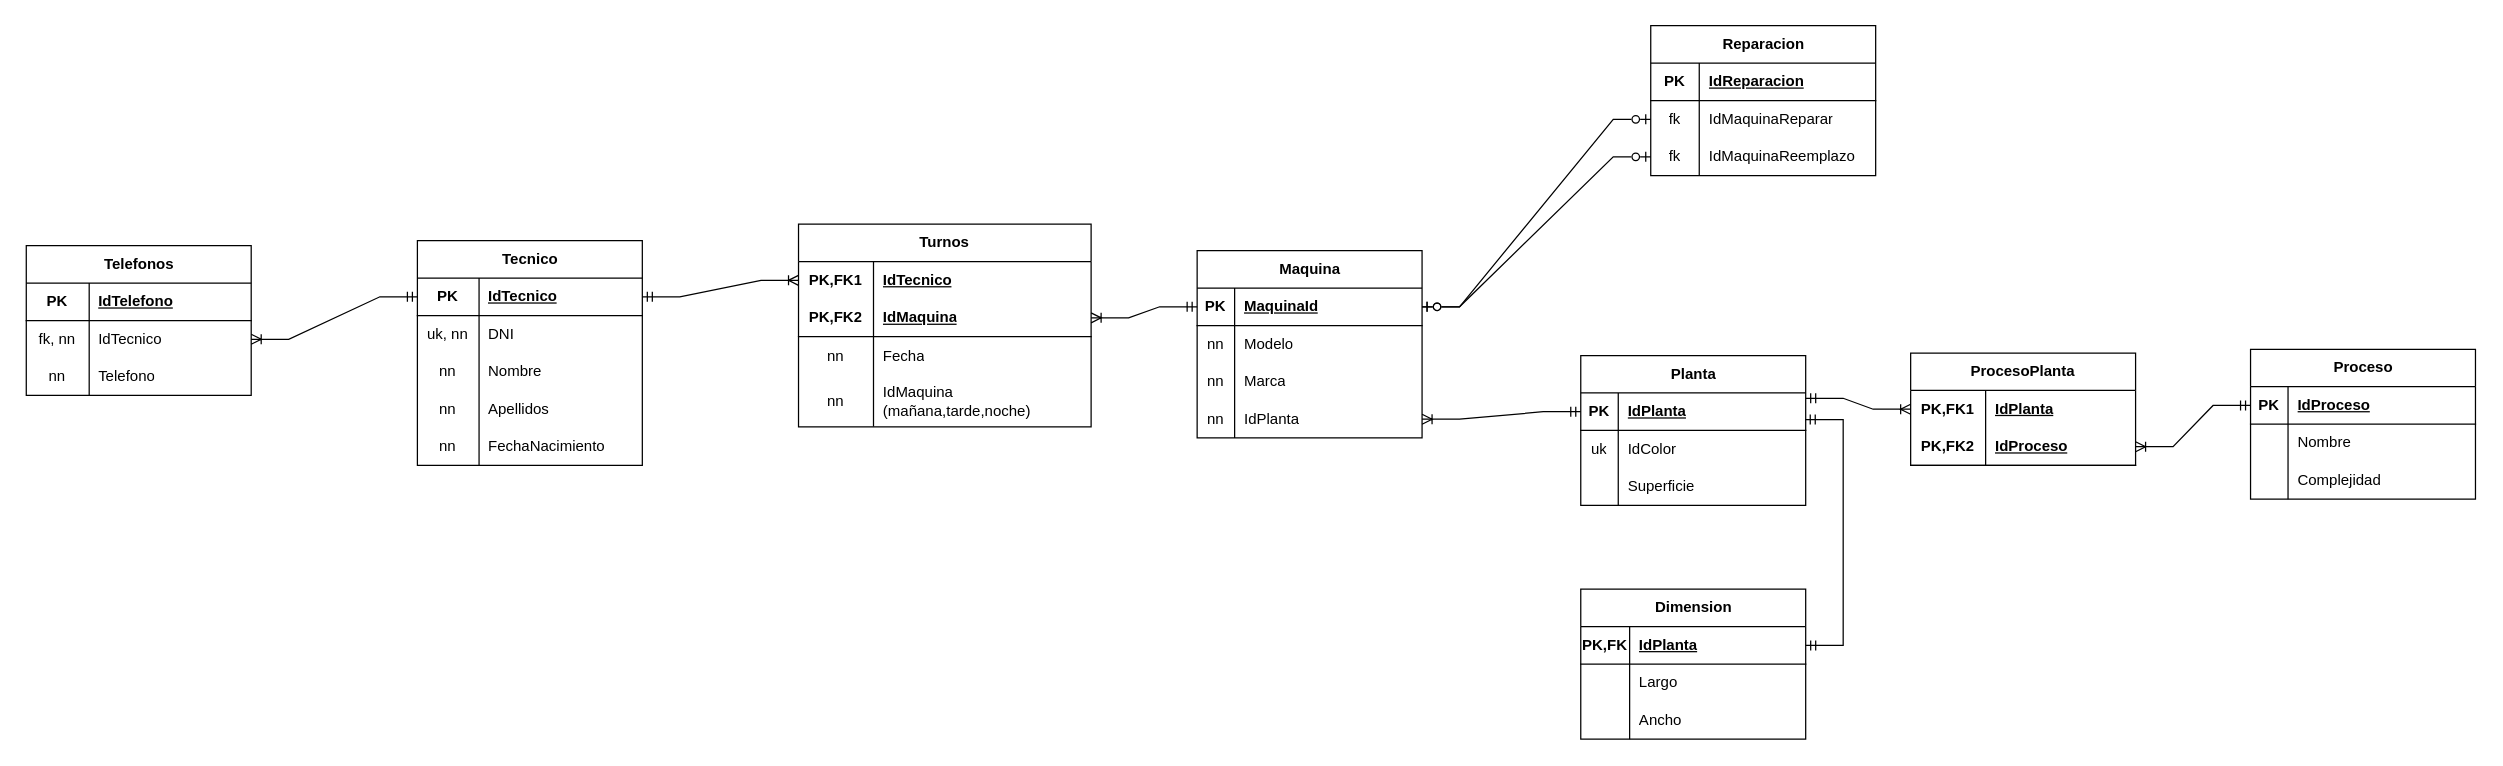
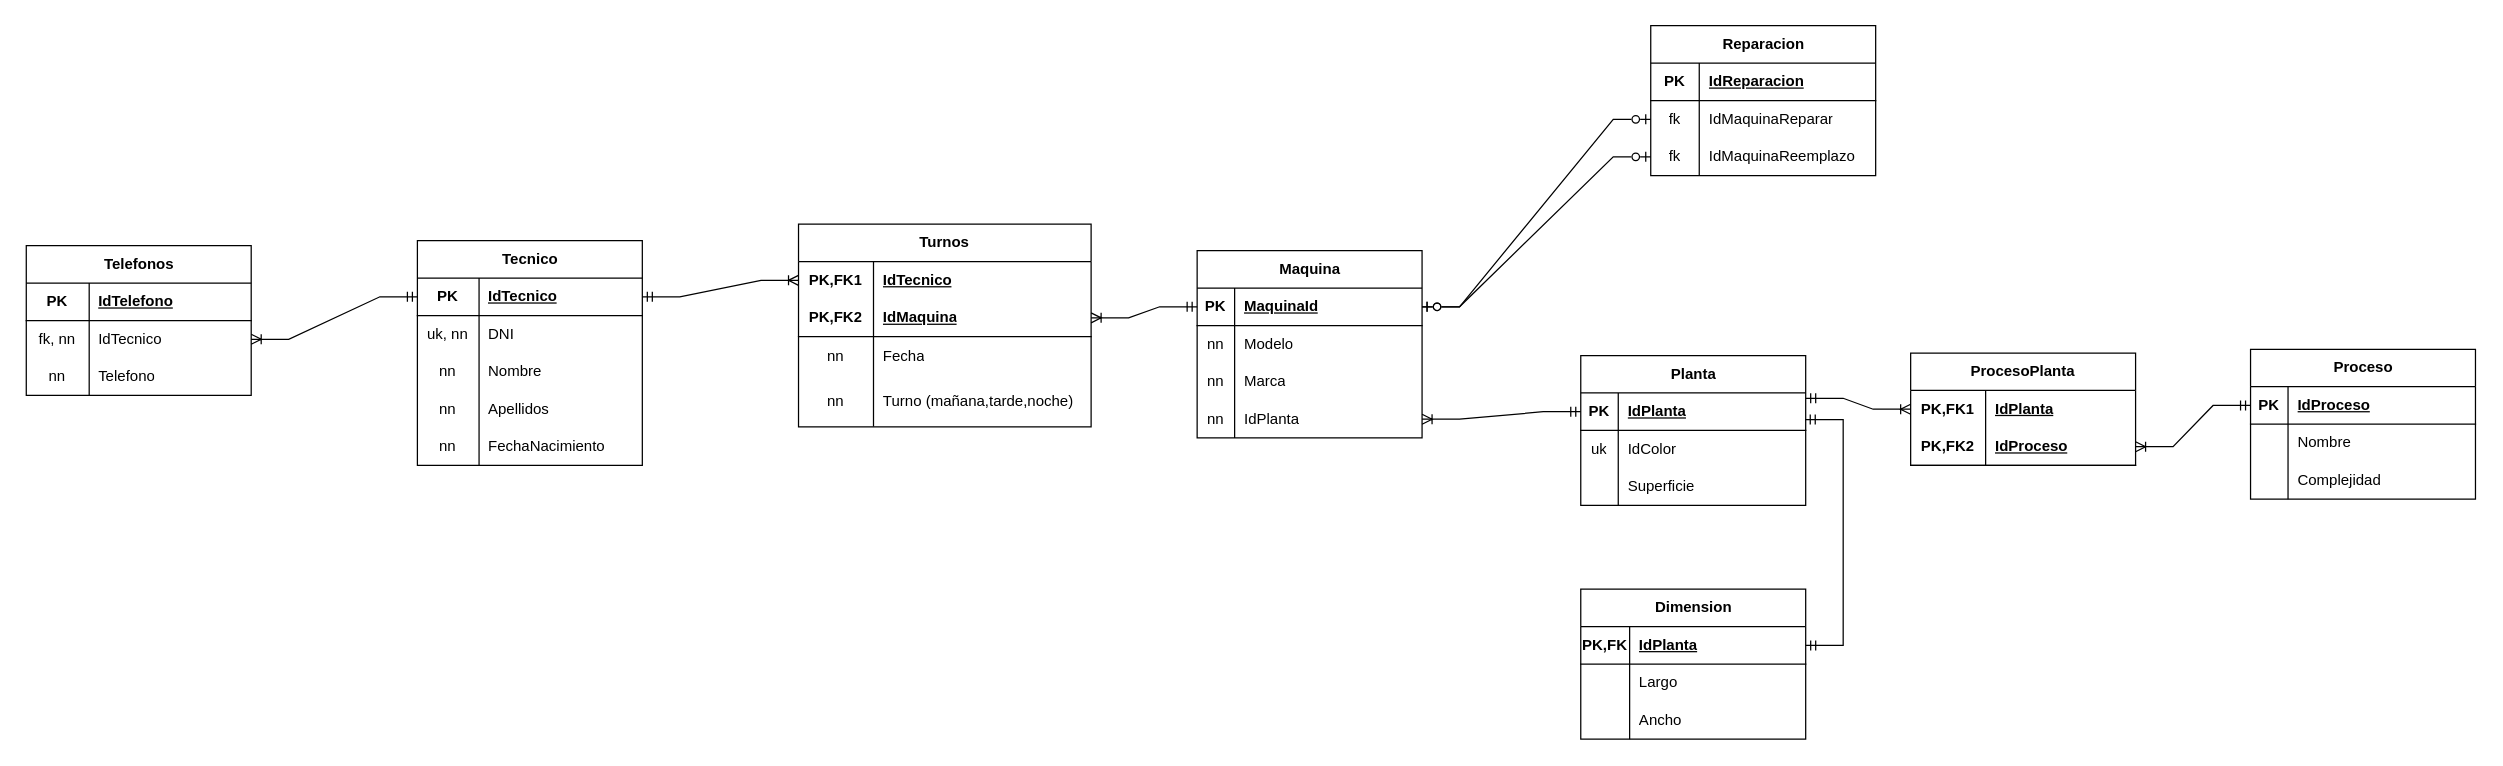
node "IdMaquina (mañana,tarde,noche)": label "IdMaquina (mañana,tarde,noche)" -> "Turno (mañana,tarde,noche)"
